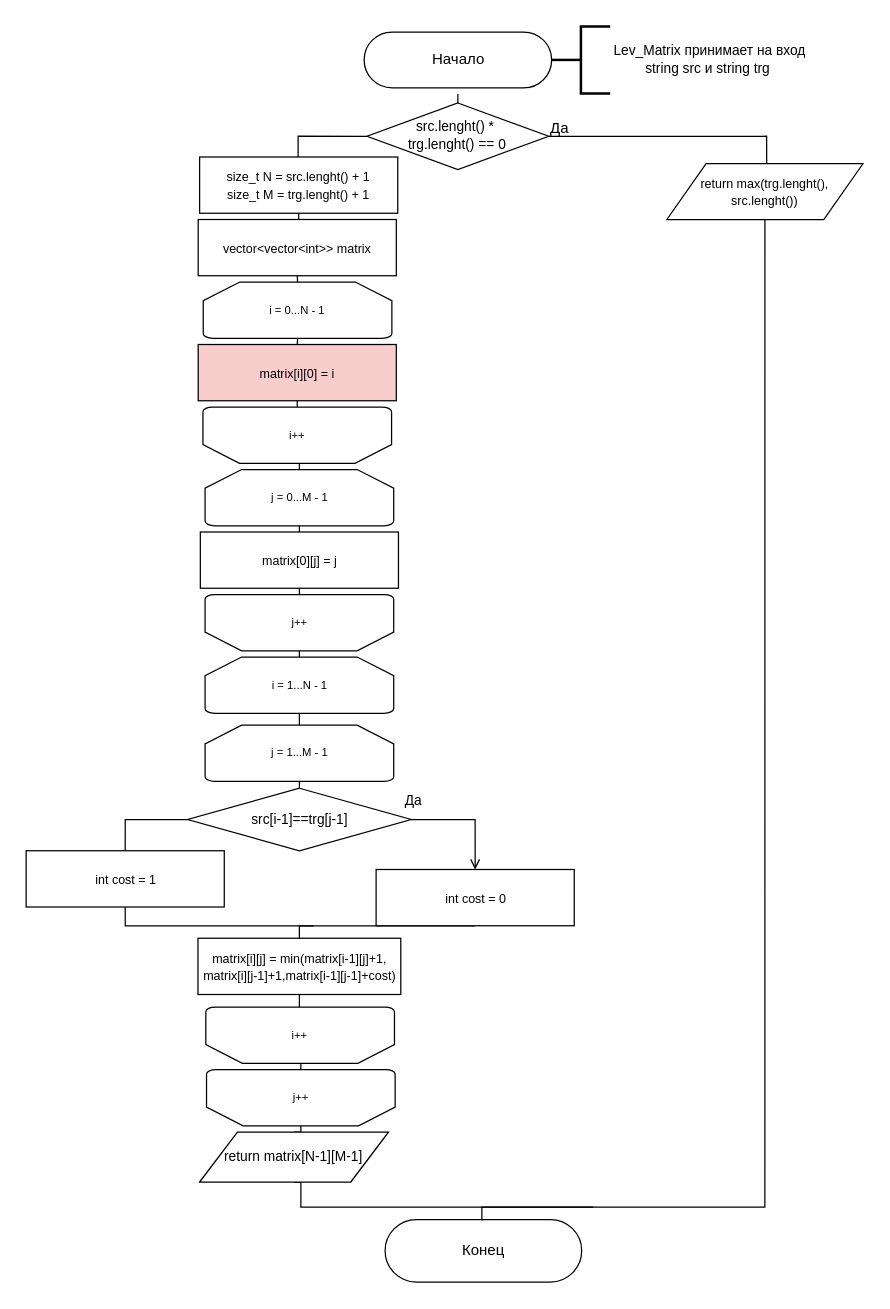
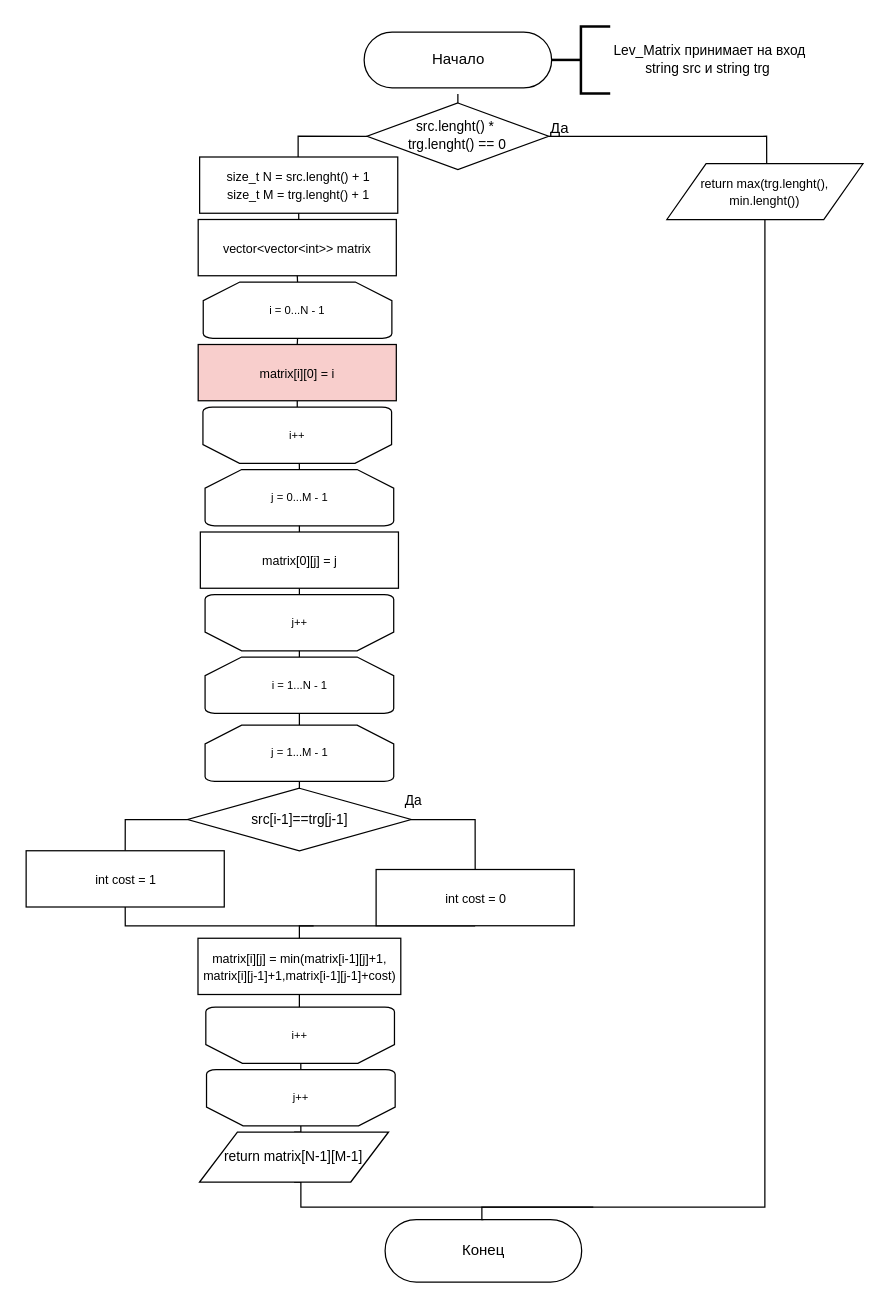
node "return max(trg.lenght(), src.lenght())": label "return max(trg.lenght(), src.lenght())" -> "return max(trg.lenght(), min.lenght())"
edge "src[i-1]==trg[j-1]" -> "int cost = 0": arrowhead open -> none
